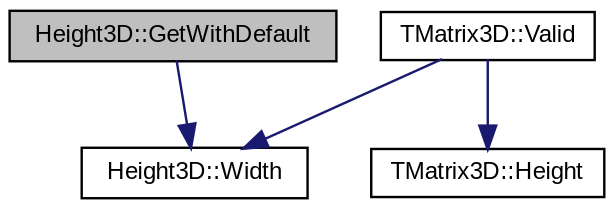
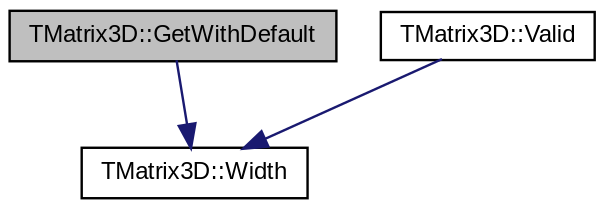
node "Height3D::GetWithDefault": label "Height3D::GetWithDefault" -> "TMatrix3D::GetWithDefault"
node "Height3D::Width": label "Height3D::Width" -> "TMatrix3D::Width"
node "TMatrix3D::Height": removed
